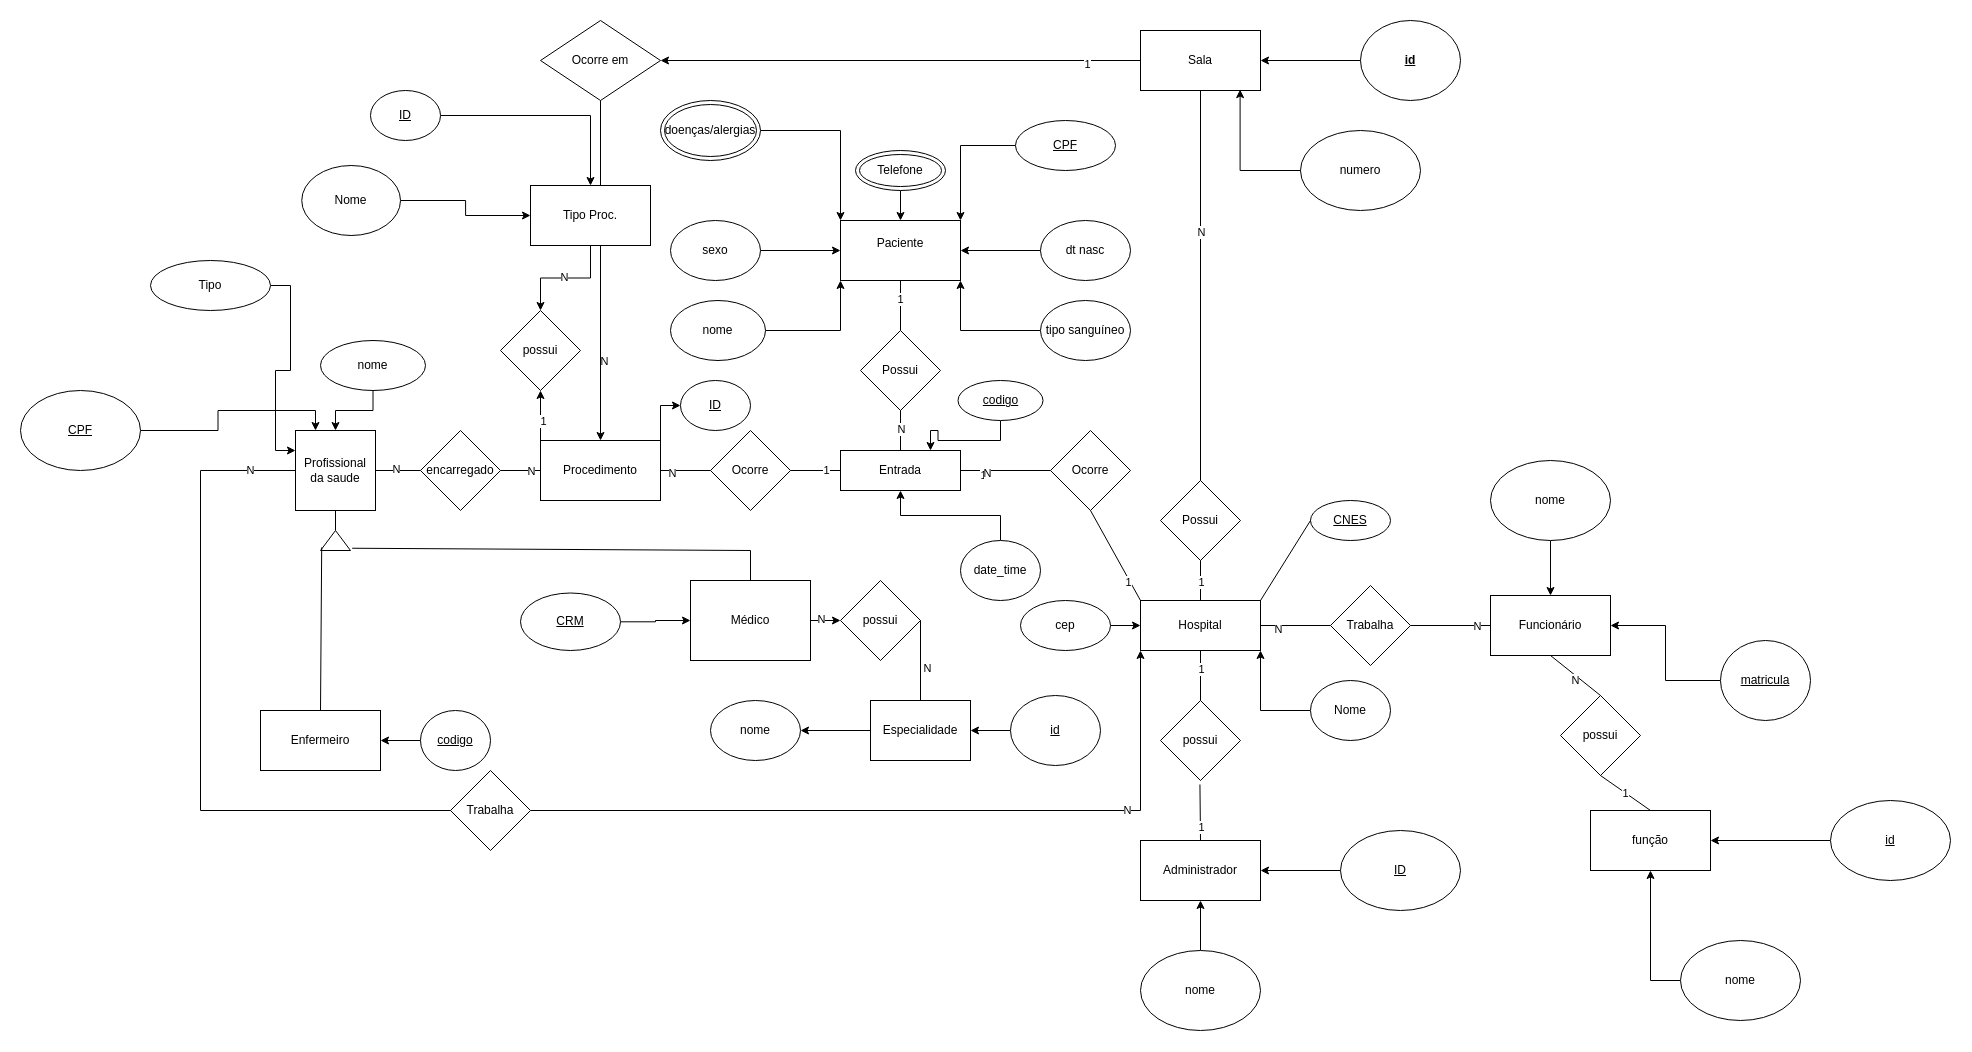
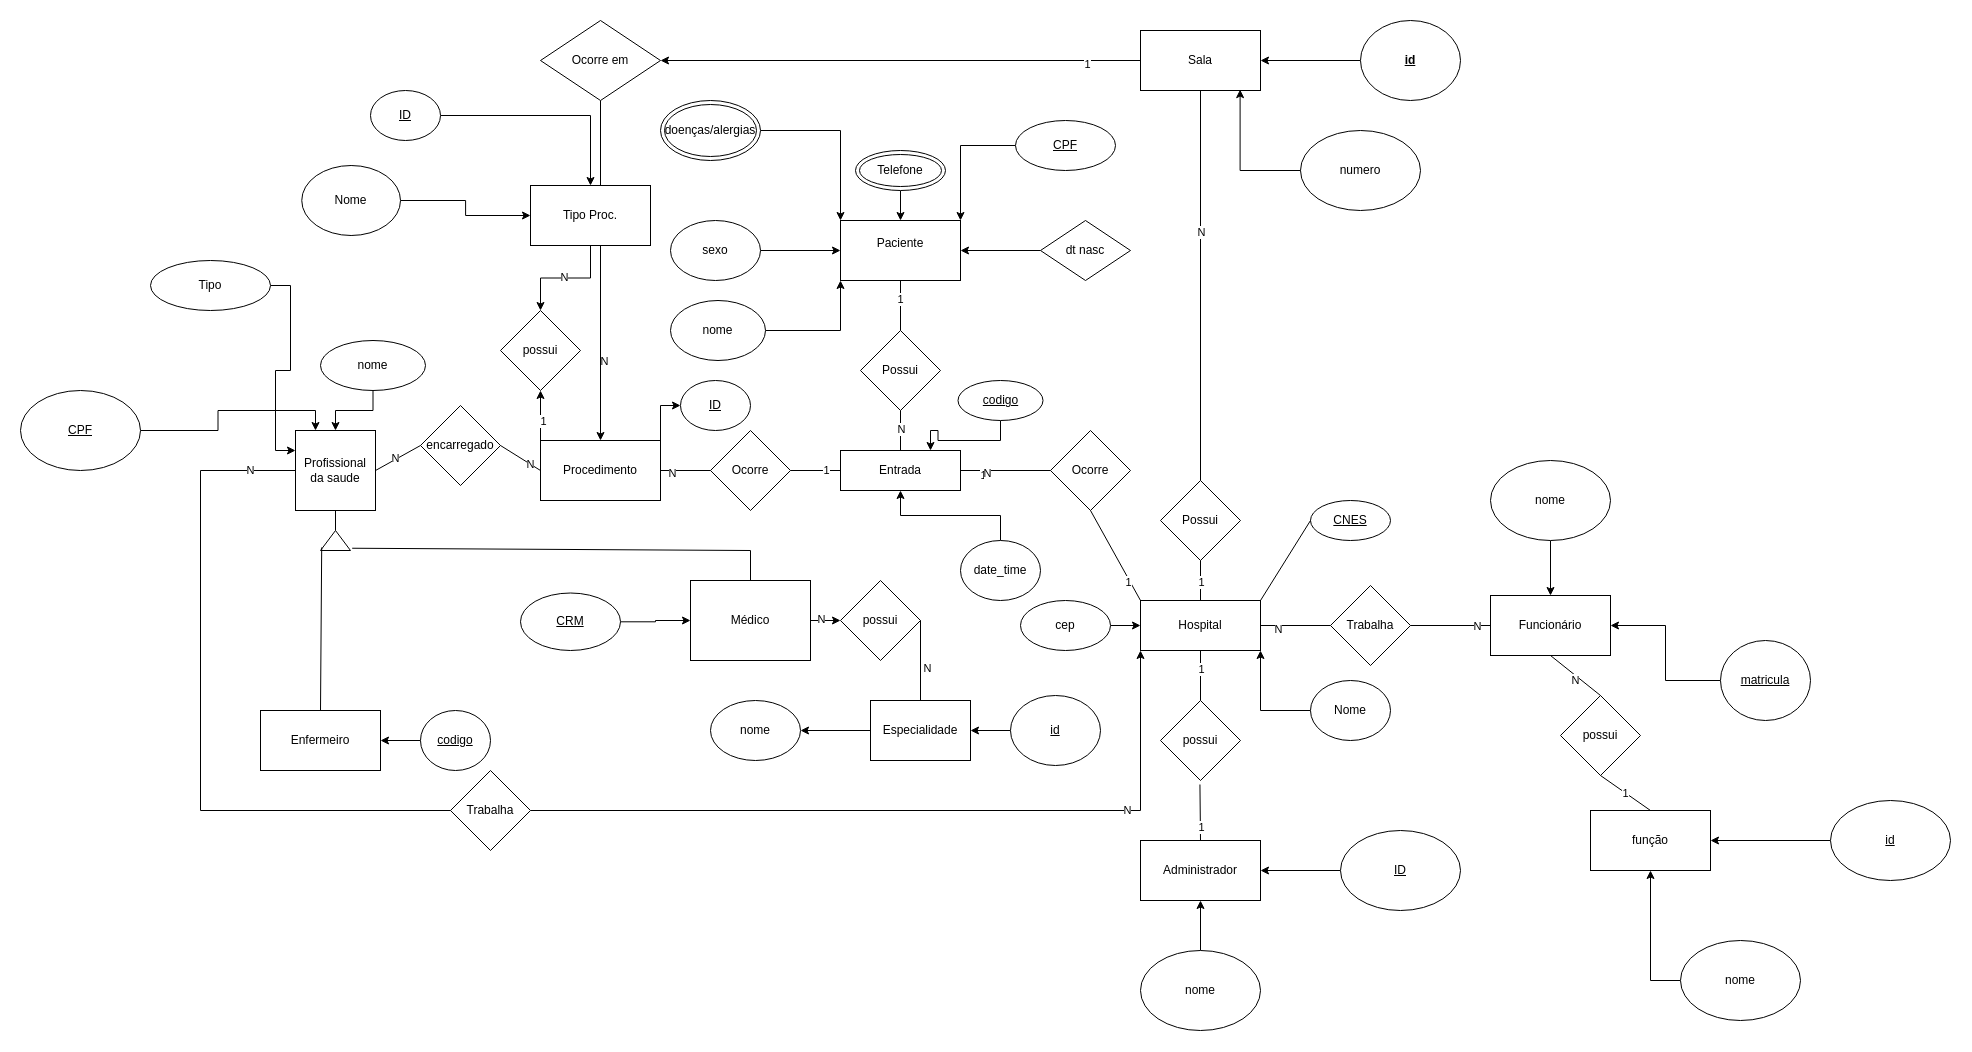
node "dt nasc": shape ellipse -> diamond
edge "tipo sanguíneo" -> "Paciente": removed
node "tipo sanguíneo": removed
node "encarregado": moved (461, 471) -> (461, 446)
